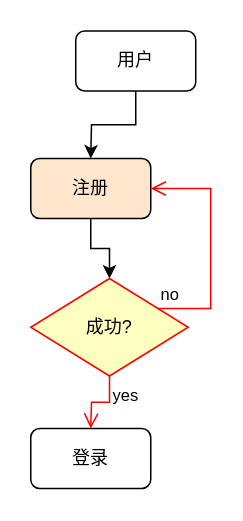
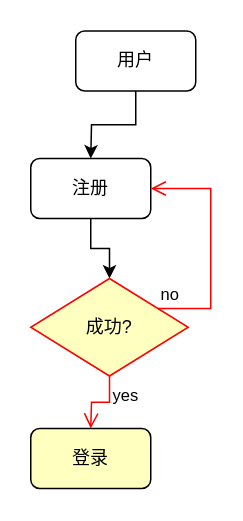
node "注册": fillcolor #ffe6cc -> #ffffff
node "登录": fillcolor #ffffff -> #ffffc0
